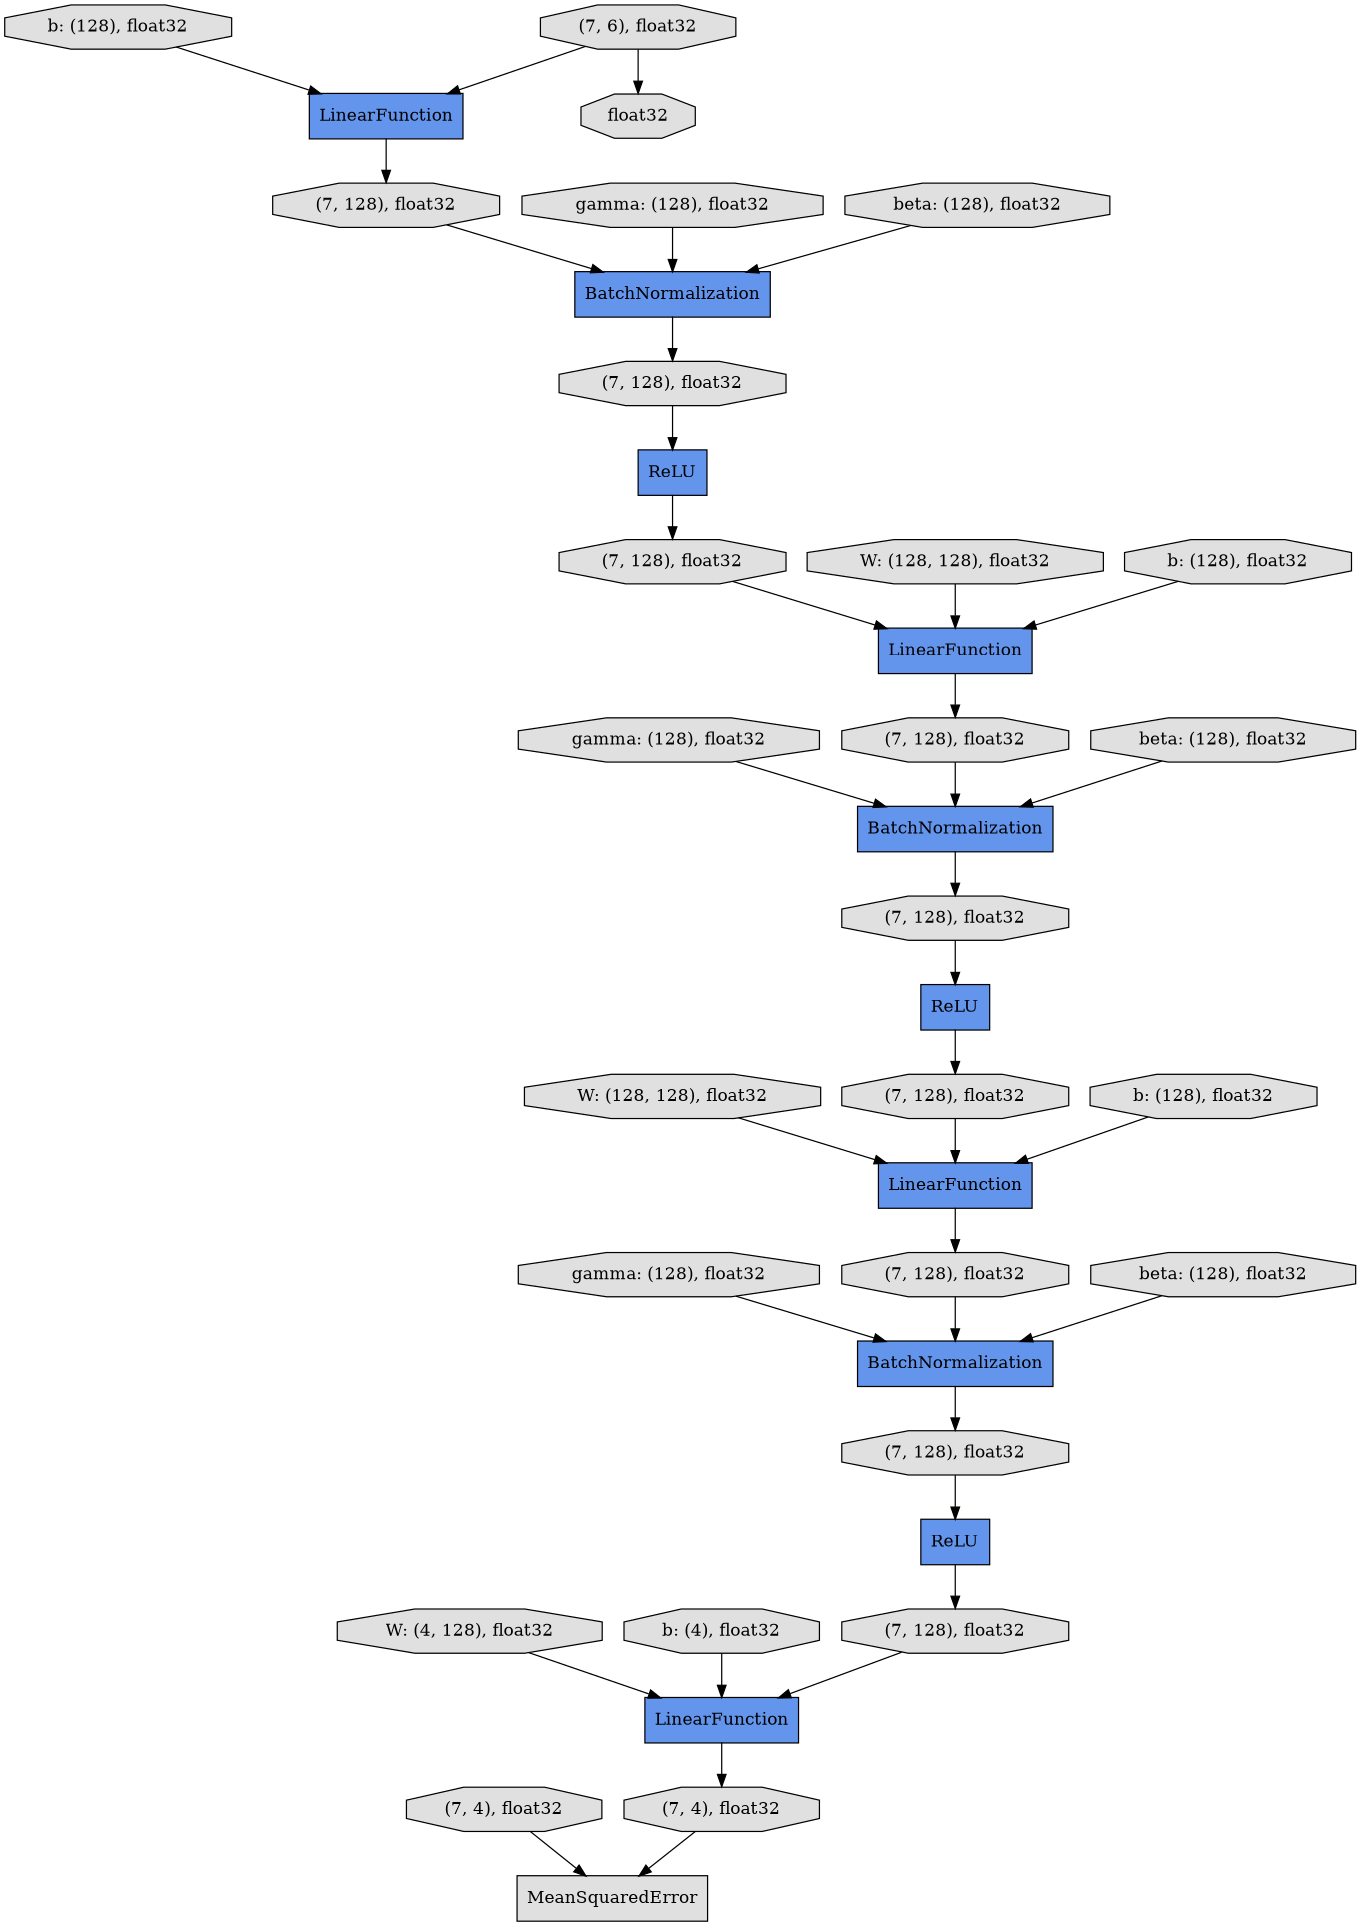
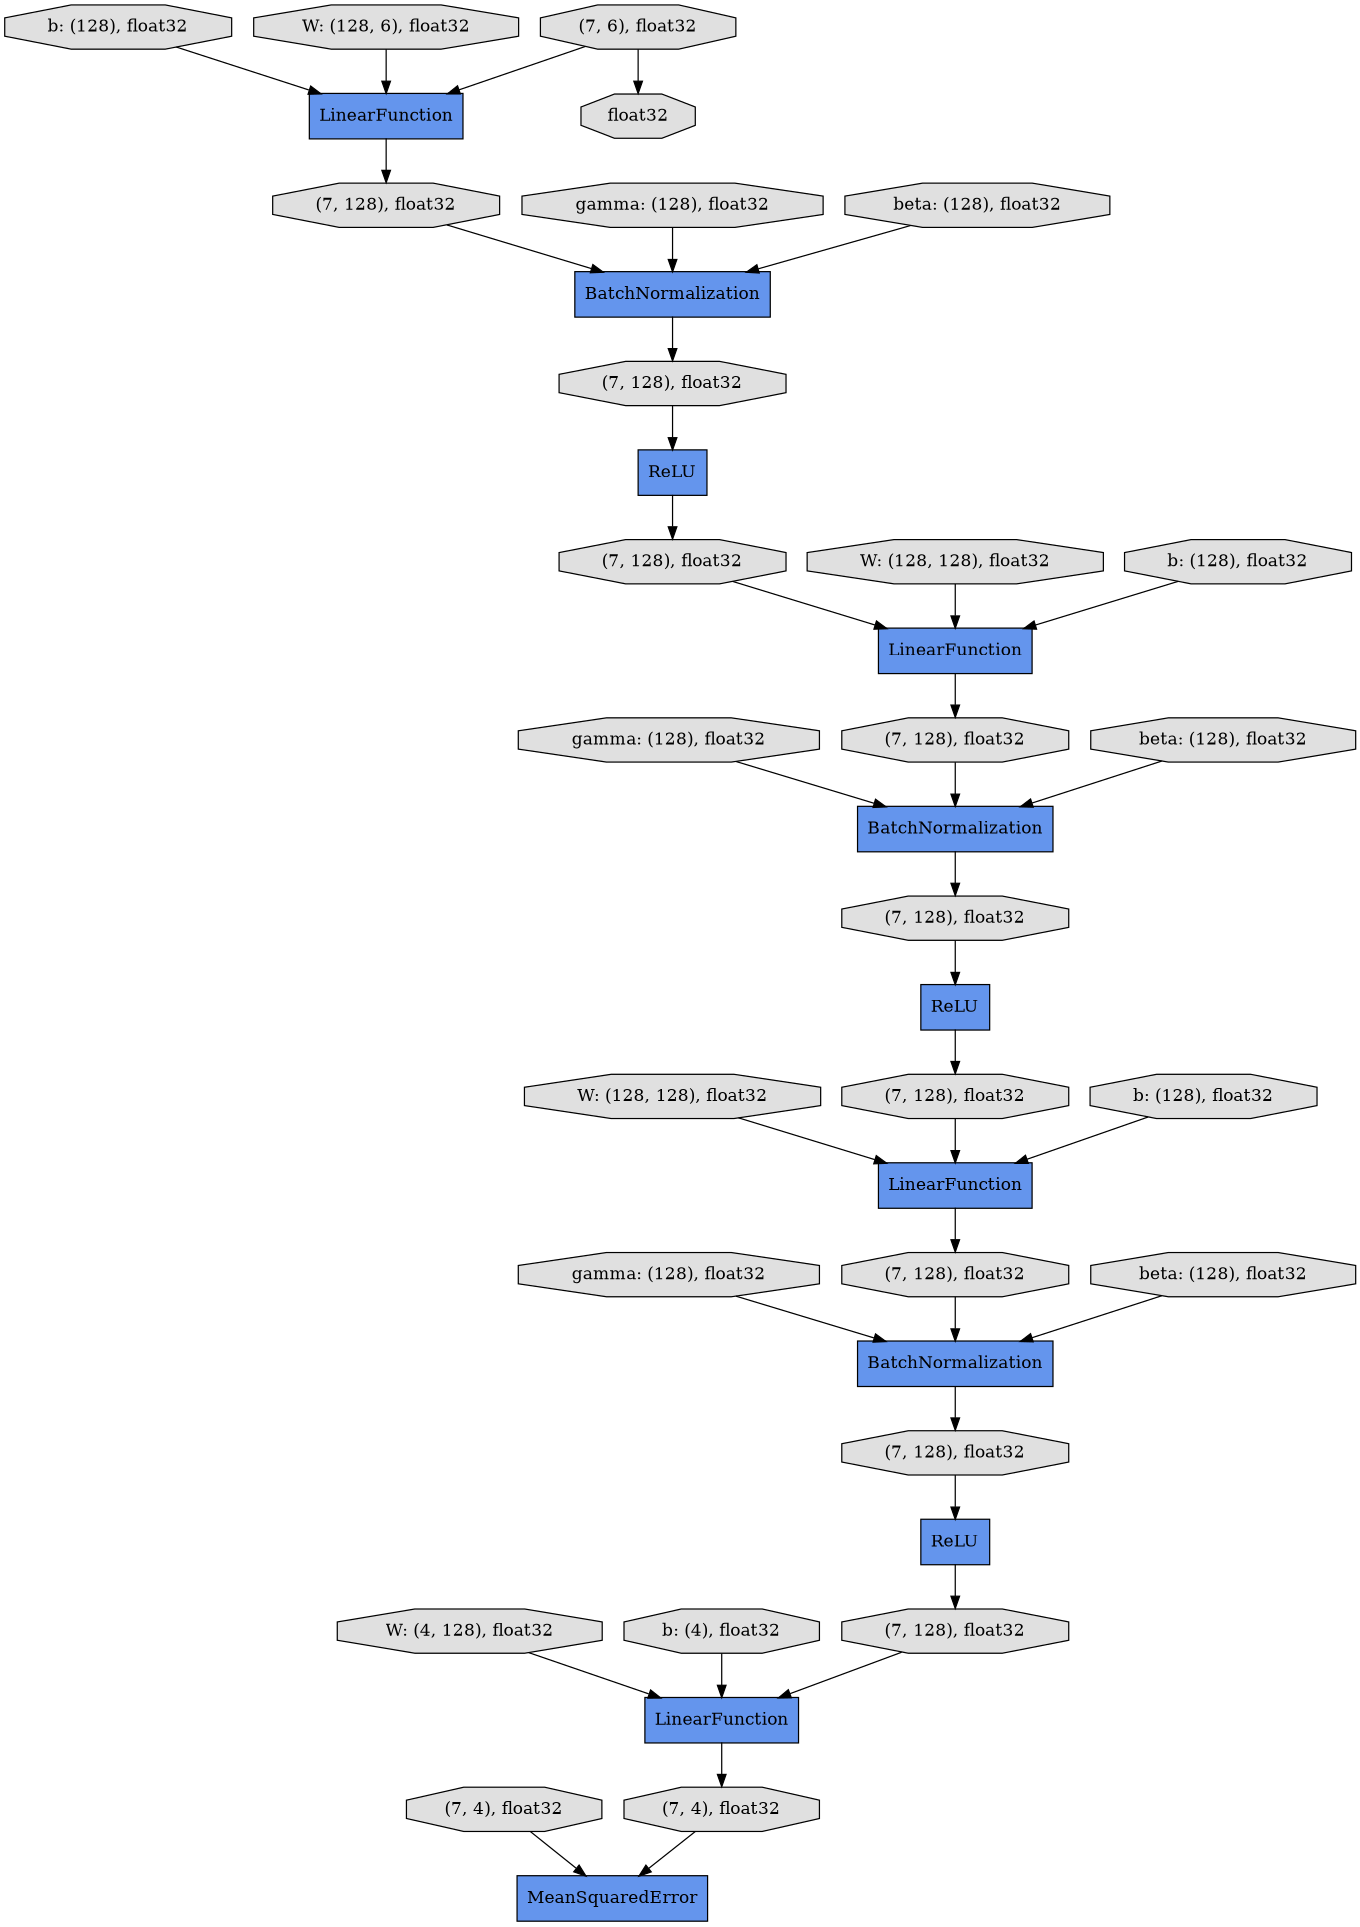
node "W: (128, 6), float32": added
node "MeanSquaredError": fillcolor #e0e0e0 -> #6495ed
